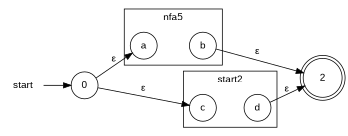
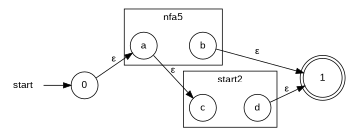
node "2": label "2" -> "1"
edge "0" -> "c": now "a" -> "c"
